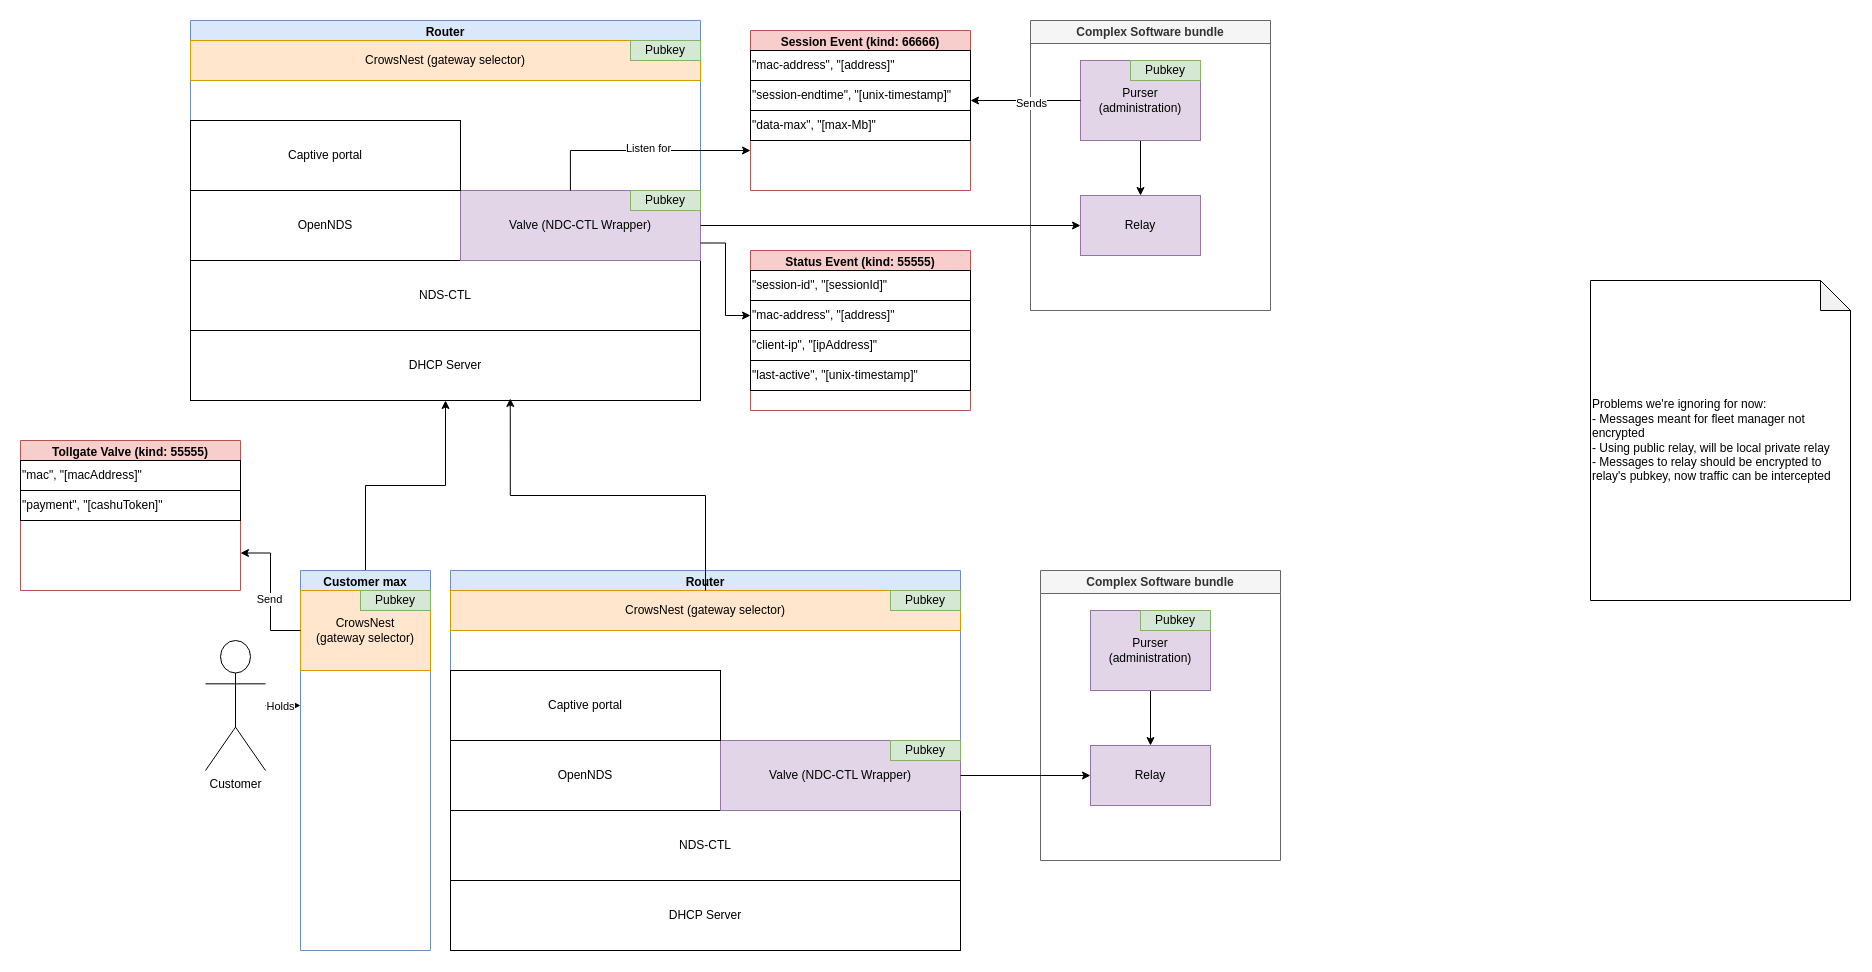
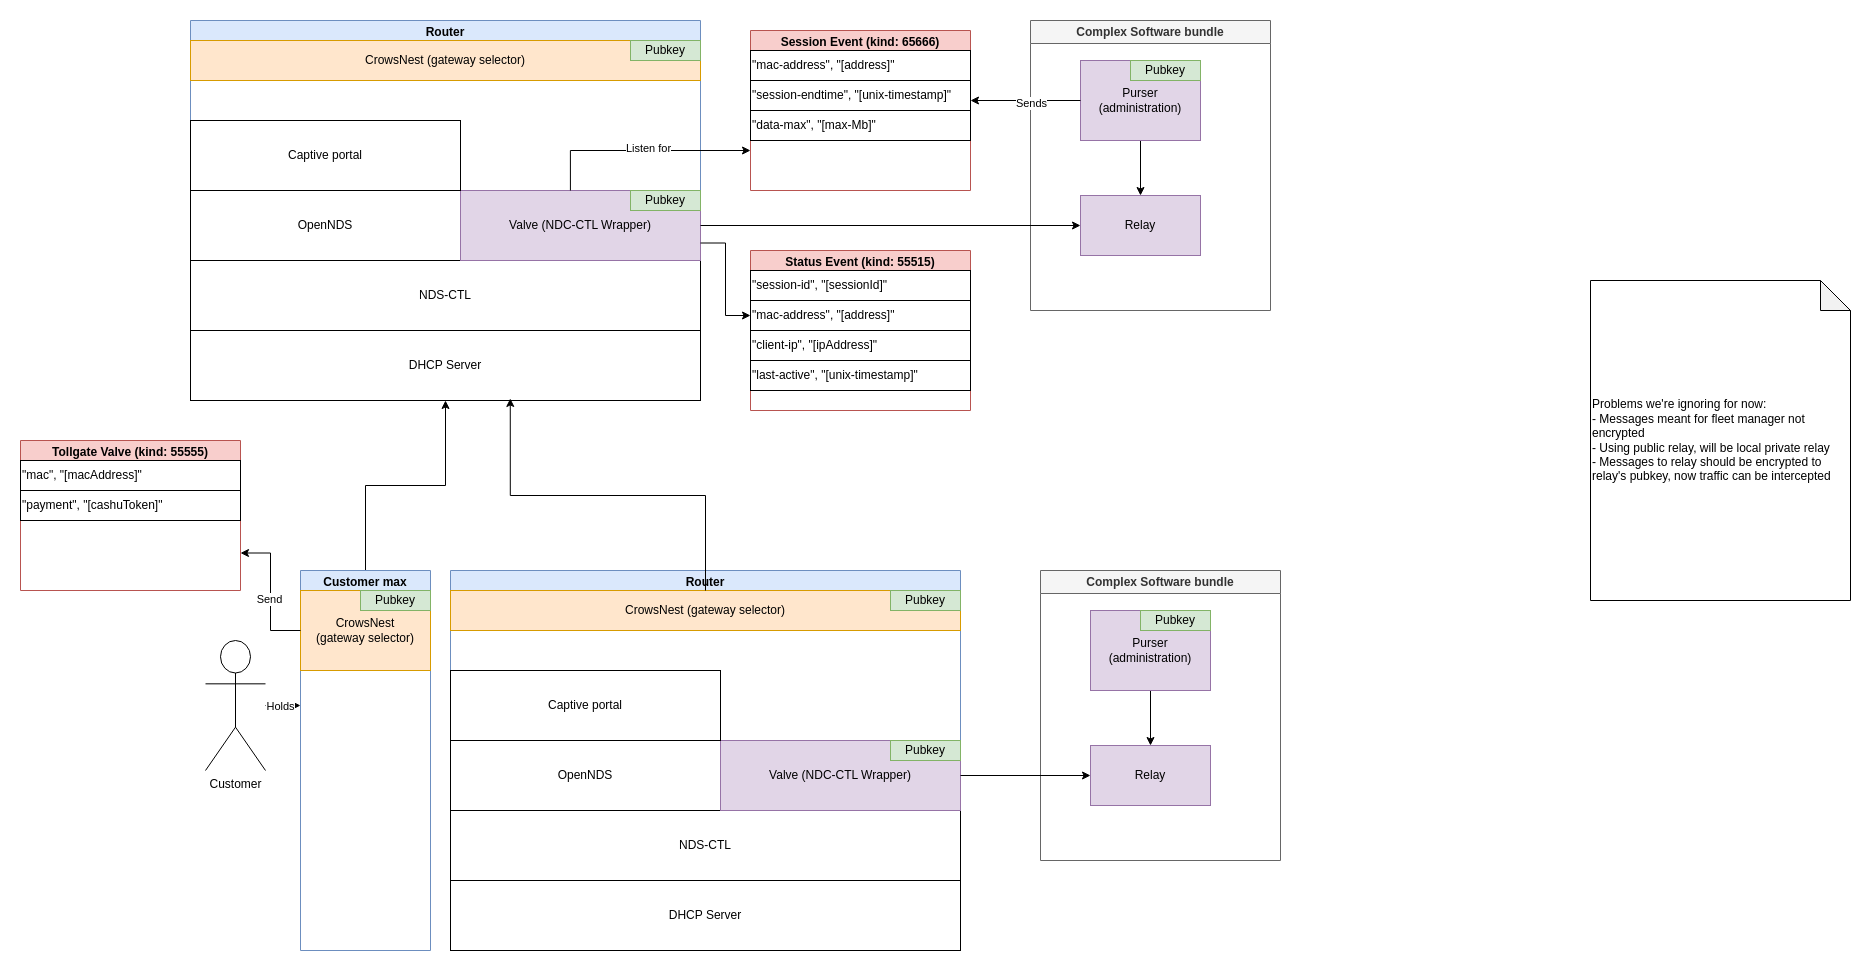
node "Session Event (kind: 66666)": label "Session Event (kind: 66666)" -> "Session Event (kind: 65666)"
node "Status Event (kind: 55555)": label "Status Event (kind: 55555)" -> "Status Event (kind: 55515)"
